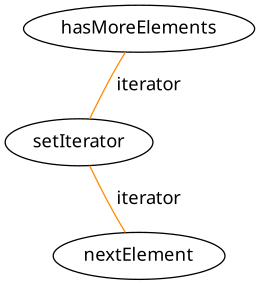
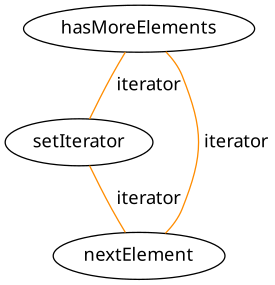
edge "hasMoreElements" -- "nextElement": added, label "iterator"
